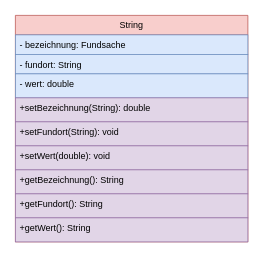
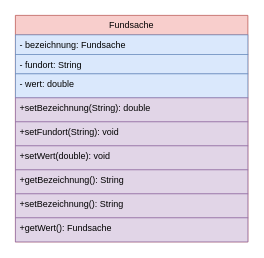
node "String": label "String" -> "Fundsache"
node "+getFundort(): String": label "+getFundort(): String" -> "+setBezeichnung(): String"
node "+getWert(): String": label "+getWert(): String" -> "+getWert(): Fundsache"
